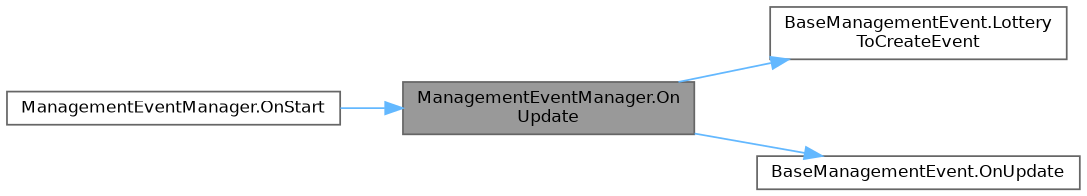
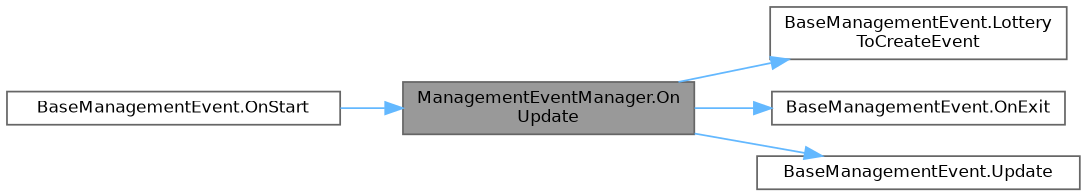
node "ManagementEventManager.OnStart": label "ManagementEventManager.OnStart" -> "BaseManagementEvent.OnStart"
node "BaseManagementEvent.OnExit": added
node "BaseManagementEvent.OnUpdate": label "BaseManagementEvent.OnUpdate" -> "BaseManagementEvent.Update"
